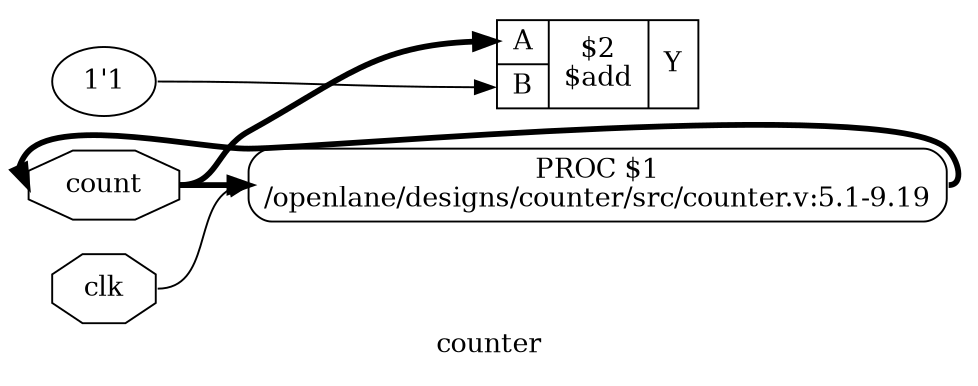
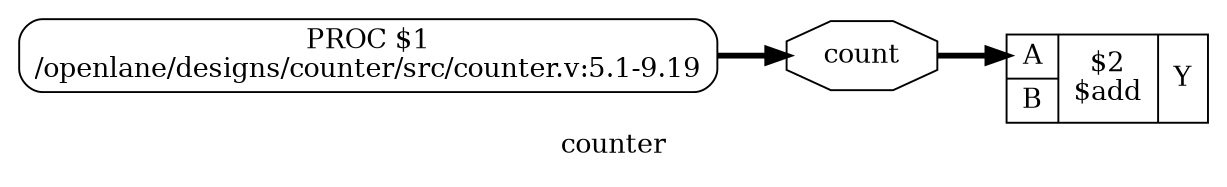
node "1'1": removed
edge "count" -> "PROC $1 /openlane/designs/counter/src/counter.v:5.1-9.19": removed
node "clk": removed
